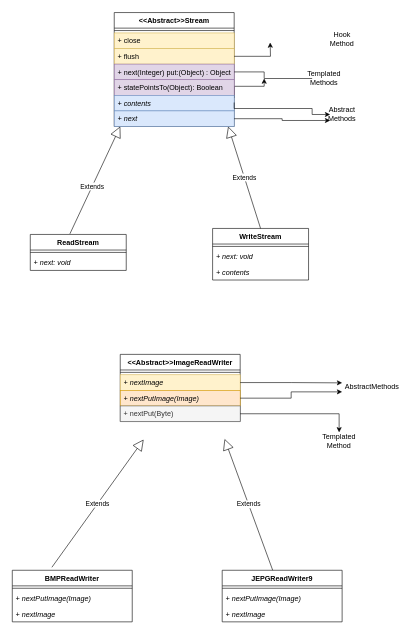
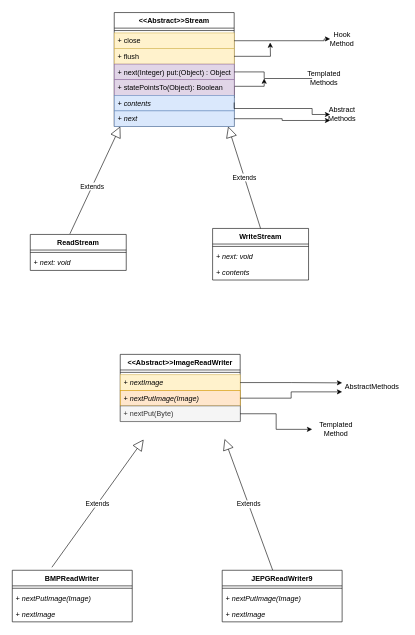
edge "+ close" -> "Hook Method": added
node "Templated Method": moved (339, 441) -> (336, 429)
